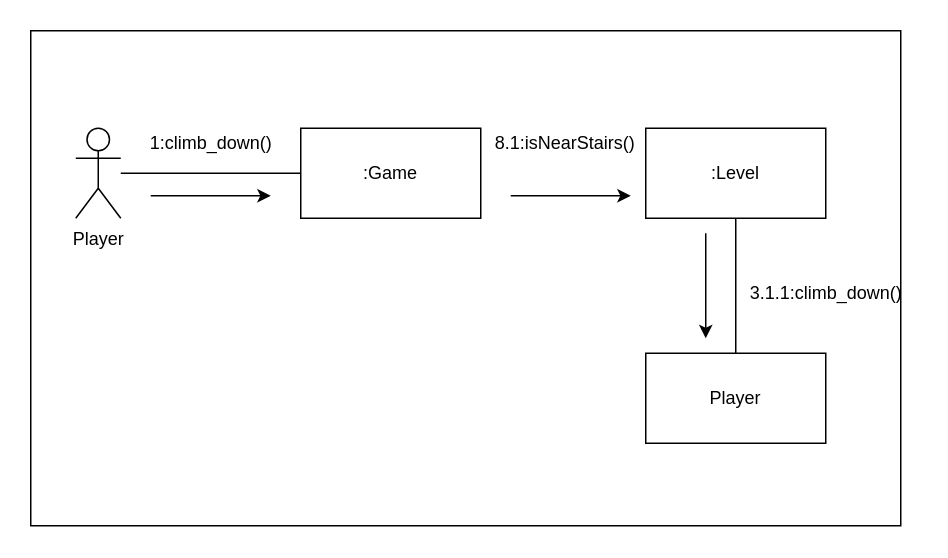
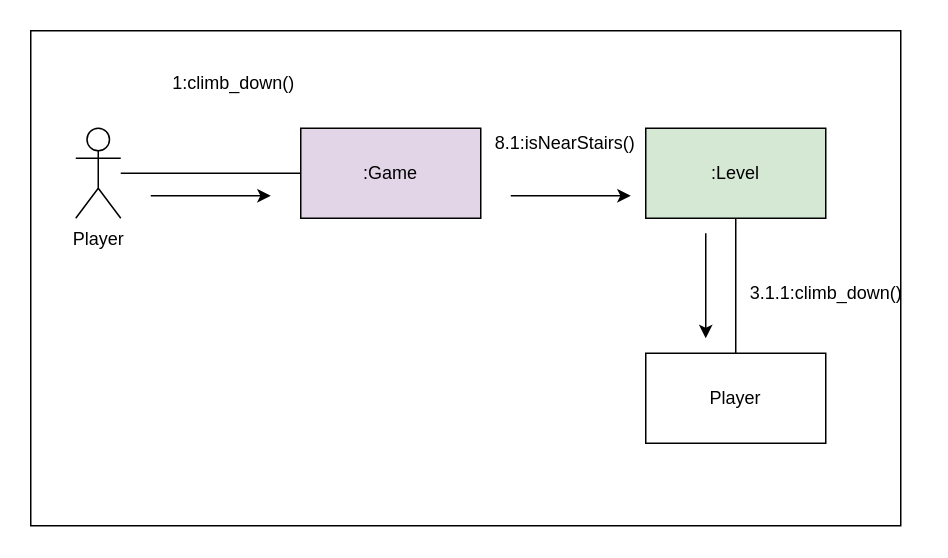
node "1:climb_down()": moved (211, 143) -> (233, 83)
node ":Game": fillcolor #ffffff -> #e1d5e7
node ":Level": fillcolor #ffffff -> #d5e8d4
